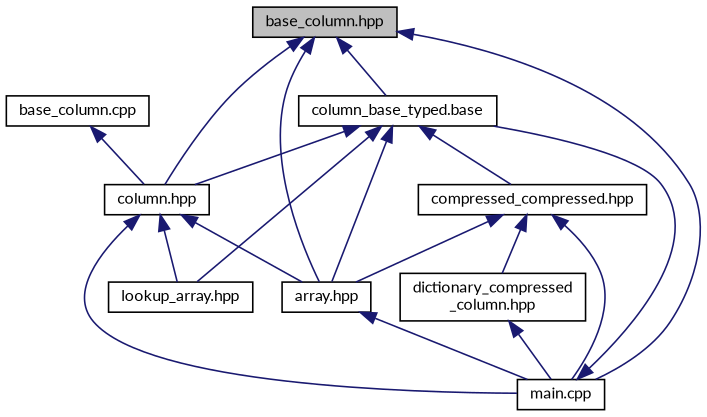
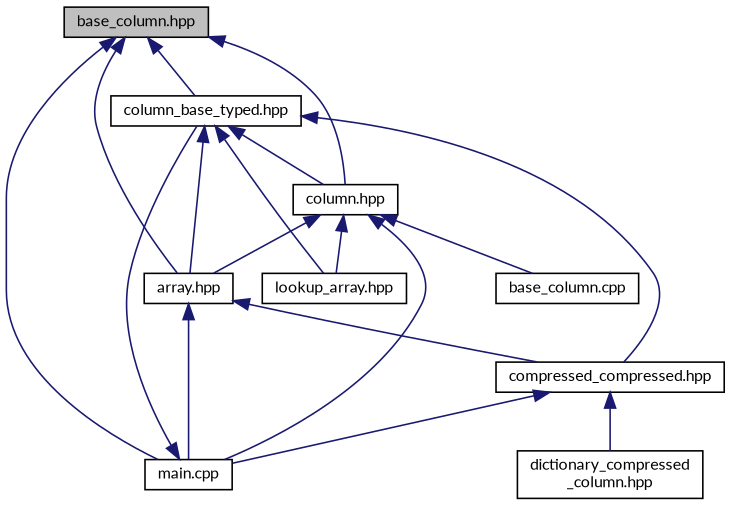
node "column_base_typed.base": label "column_base_typed.base" -> "column_base_typed.hpp"
edge "column.hpp" -> "base_column.cpp": reversed
edge "array.hpp" -> "compressed_compressed.hpp": reversed
edge "main.cpp" -> "dictionary_compressed _column.hpp": removed
